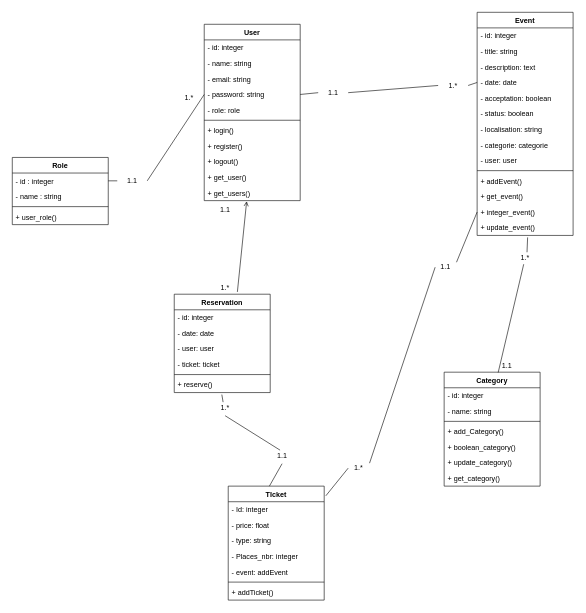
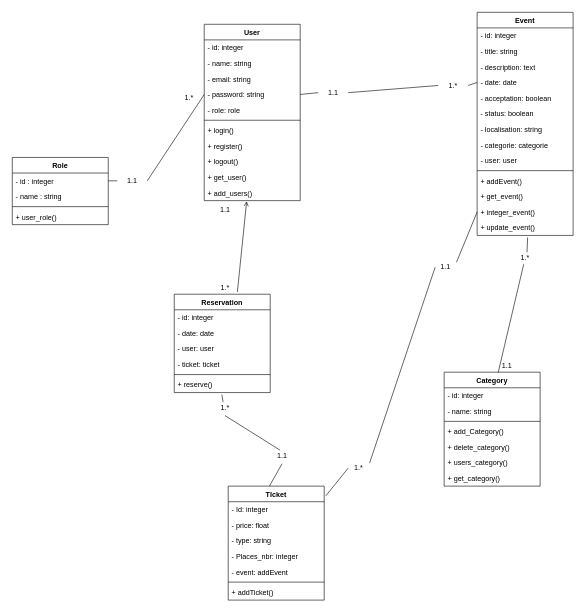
node "+ get_users()": label "+ get_users()" -> "+ add_users()"
node "+ boolean_category()": label "+ boolean_category()" -> "+ delete_category()"
node "+ update_category()": label "+ update_category()" -> "+ users_category()"
